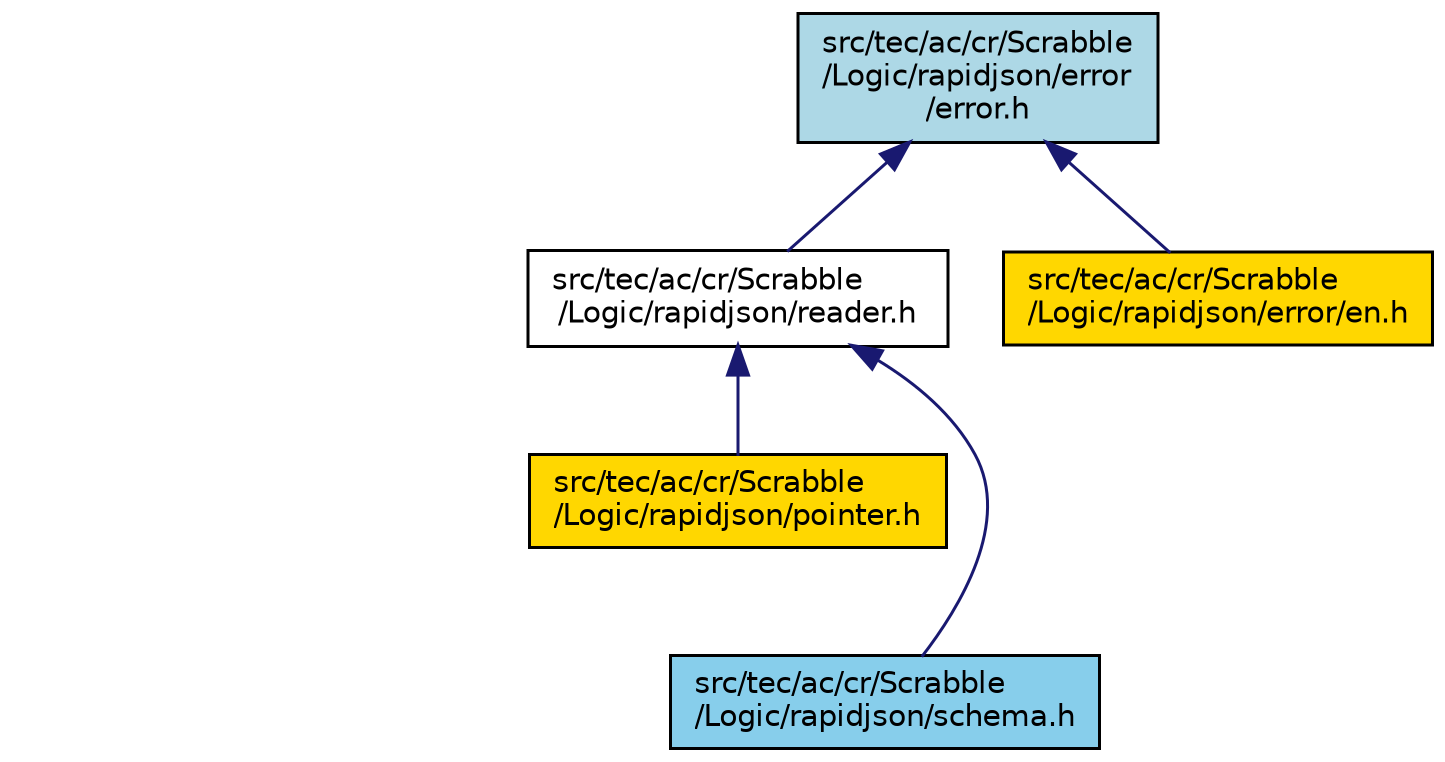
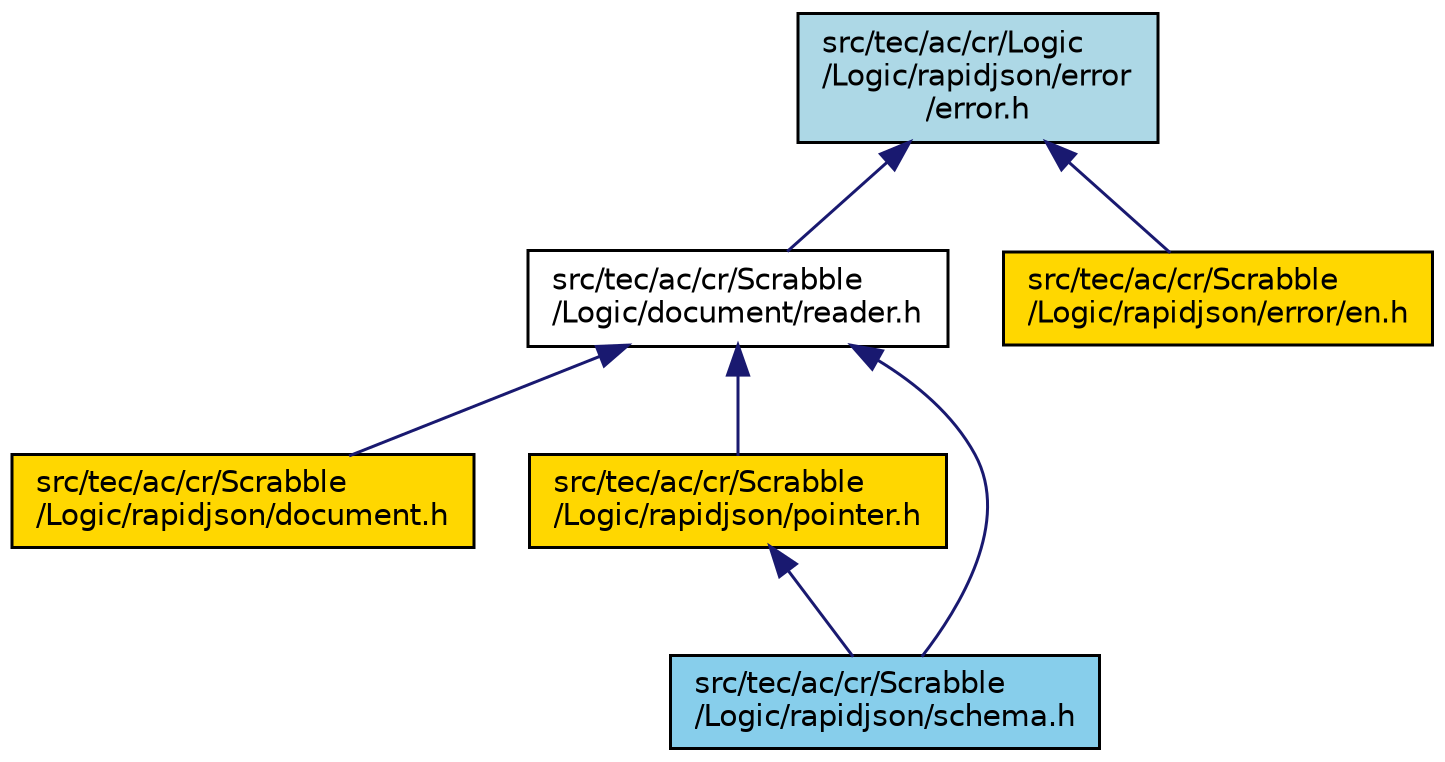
node "src/tec/ac/cr/Scrabble /Logic/rapidjson/error /error.h": label "src/tec/ac/cr/Scrabble /Logic/rapidjson/error /error.h" -> "src/tec/ac/cr/Logic /Logic/rapidjson/error /error.h"
node "src/tec/ac/cr/Scrabble /Logic/rapidjson/reader.h": label "src/tec/ac/cr/Scrabble /Logic/rapidjson/reader.h" -> "src/tec/ac/cr/Scrabble /Logic/document/reader.h"
node "src/tec/ac/cr/Scrabble /Logic/rapidjson/document.h": added
edge "src/tec/ac/cr/Scrabble /Logic/rapidjson/schema.h" -> "src/tec/ac/cr/Scrabble /Logic/rapidjson/pointer.h": added
